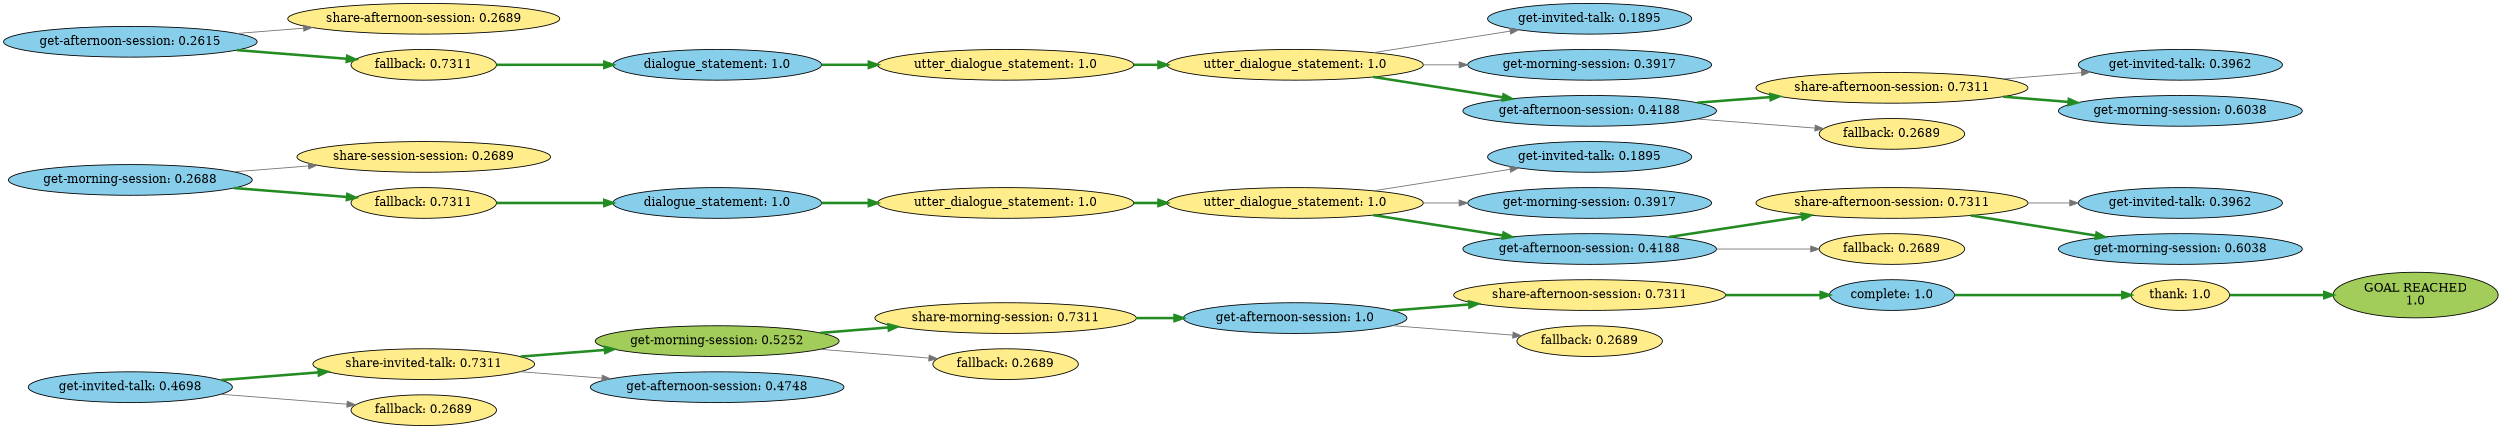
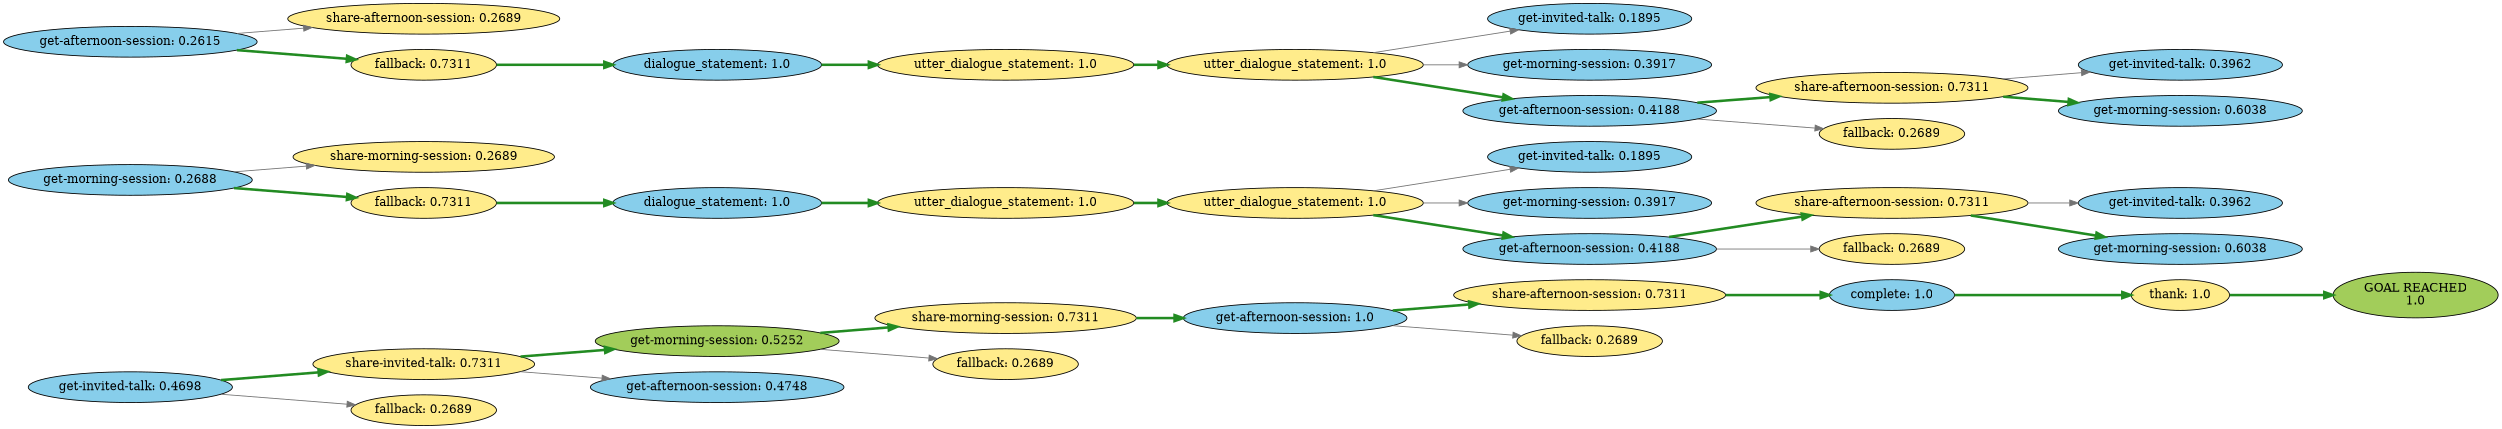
node "share-session-session: 0.2689": label "share-session-session: 0.2689" -> "share-morning-session: 0.2689"
